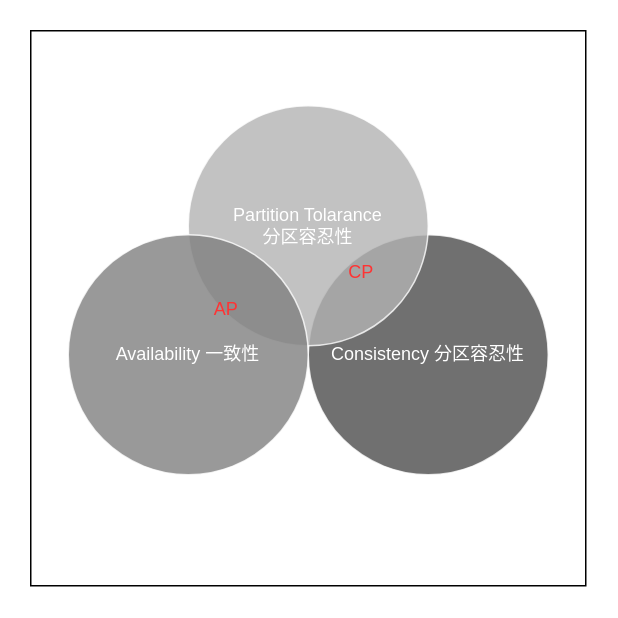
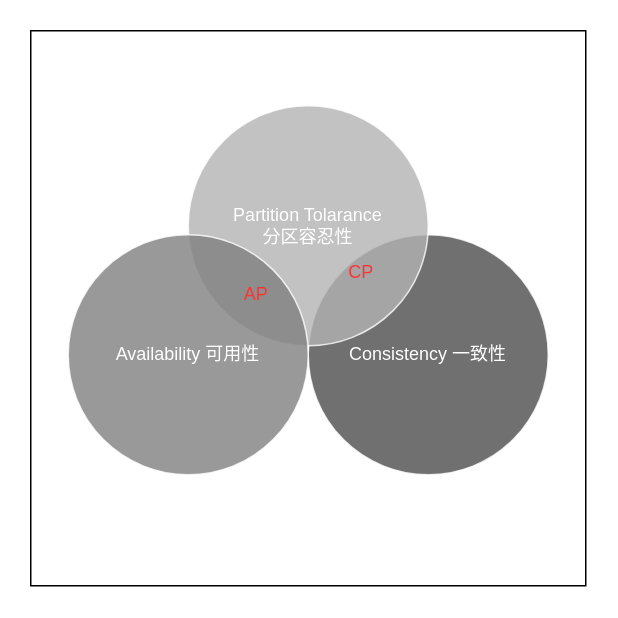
node "AP": moved (226, 310) -> (256, 295)
node "Availability 一致性": label "Availability 一致性" -> "Availability 可用性"
node "Consistency 分区容忍性": label "Consistency 分区容忍性" -> "Consistency 一致性"
